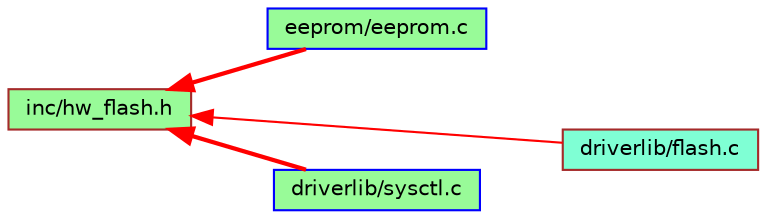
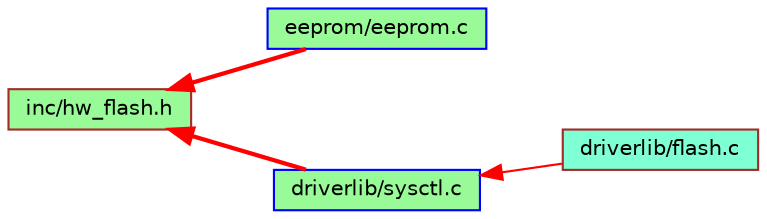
edge "driverlib/flash.c" -> "inc/hw_flash.h": now "driverlib/flash.c" -> "driverlib/sysctl.c"
